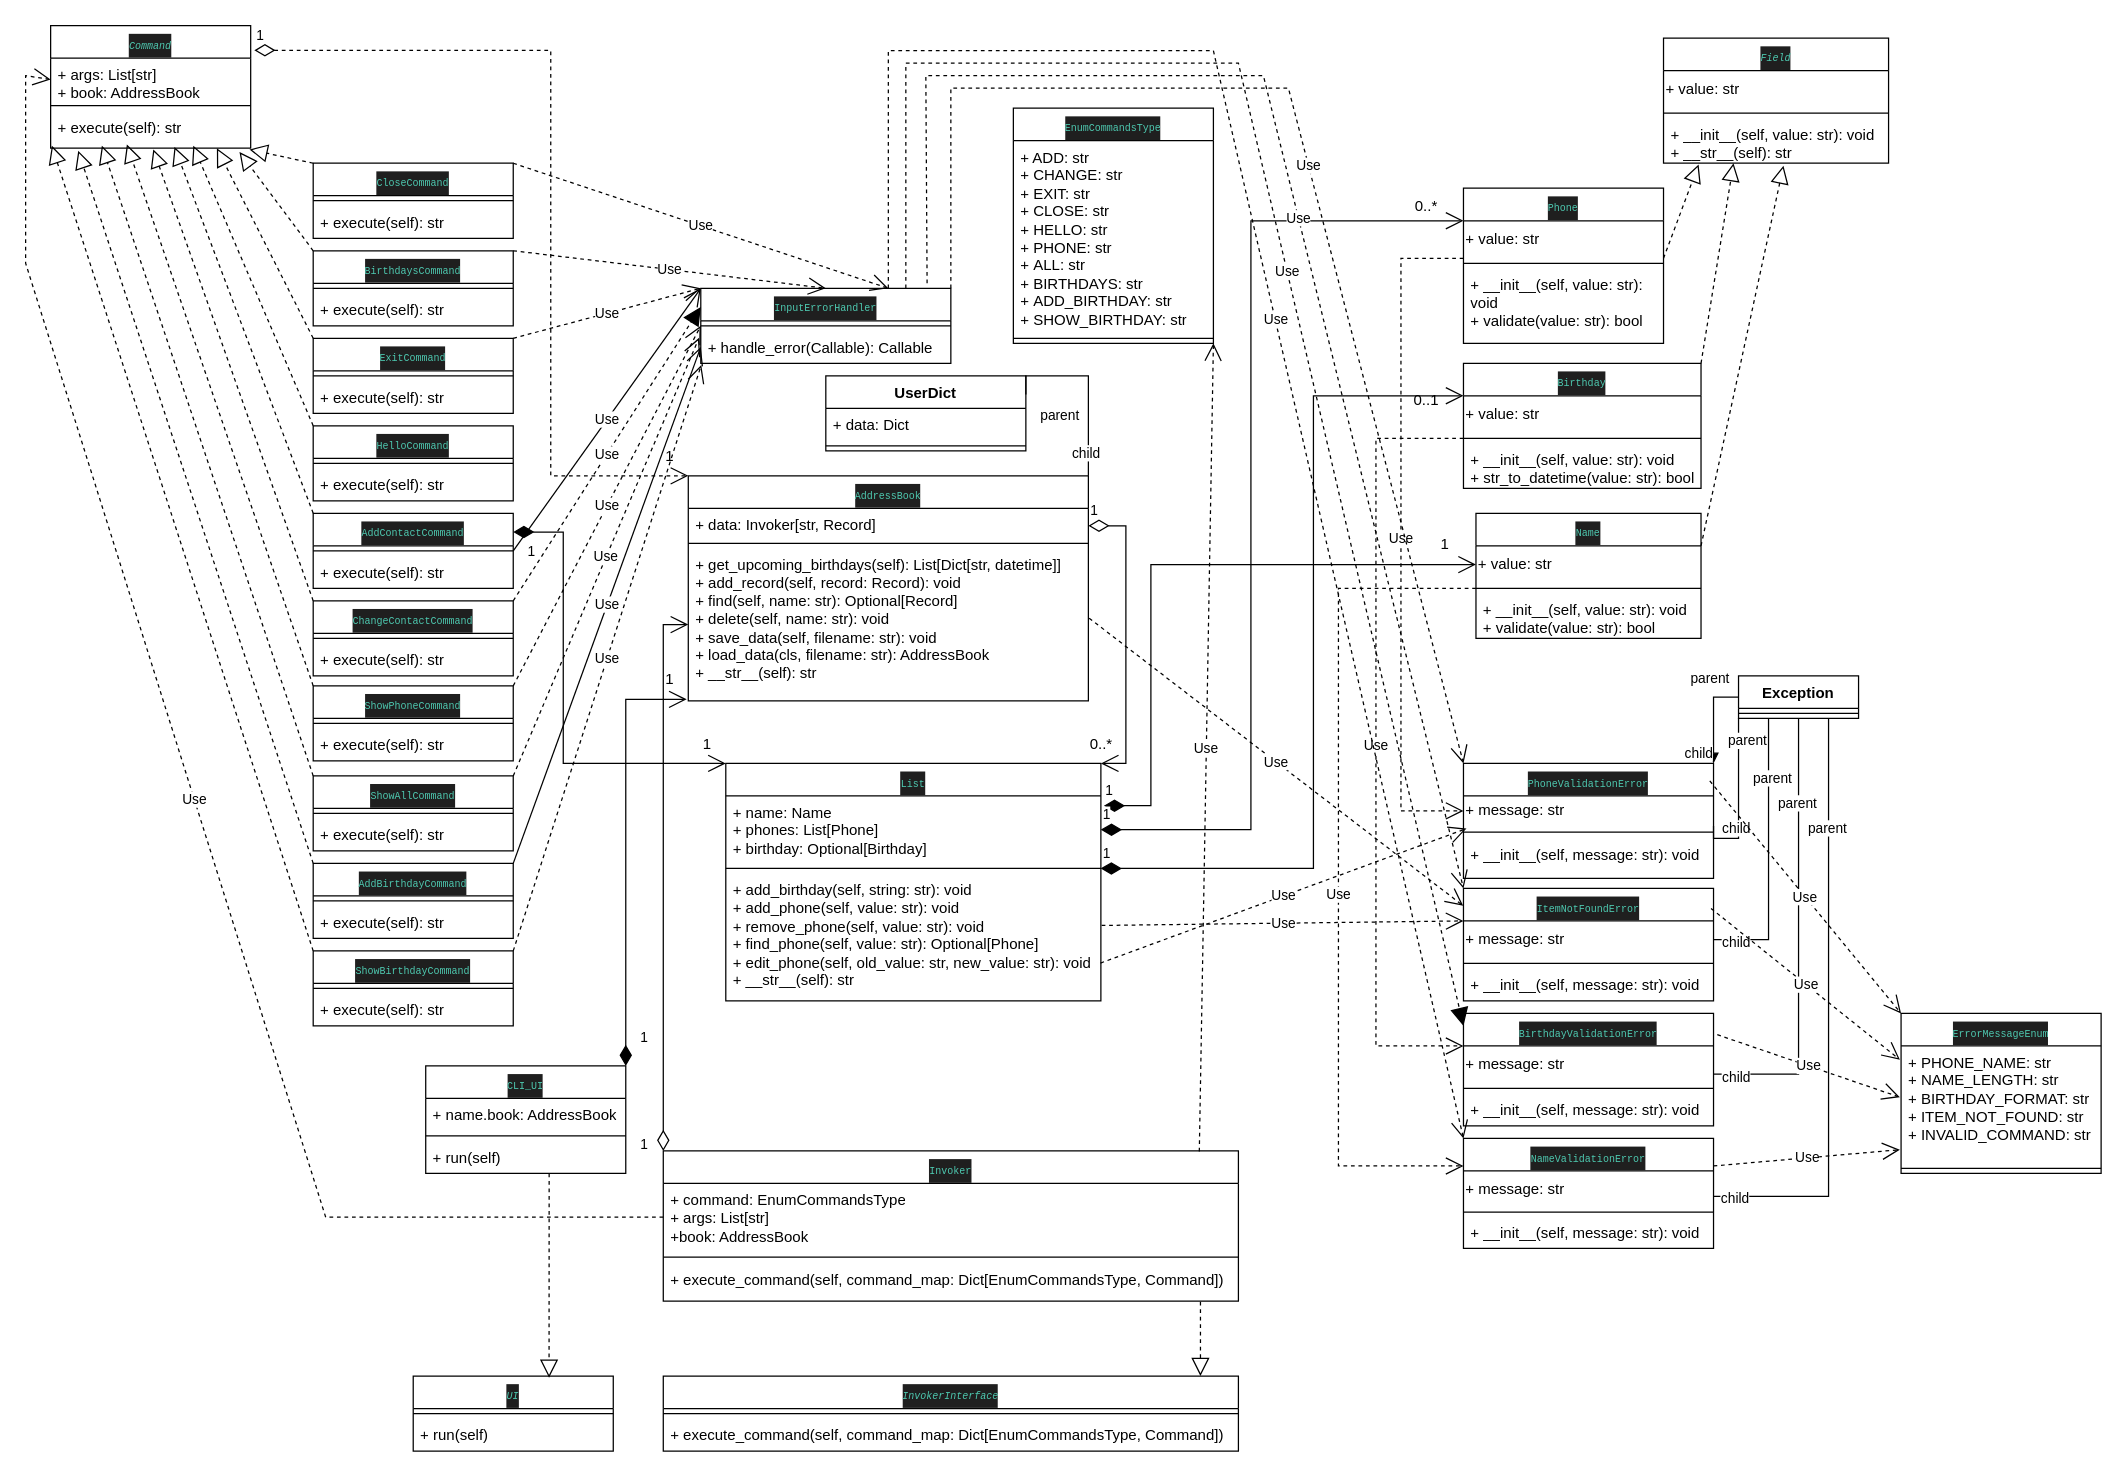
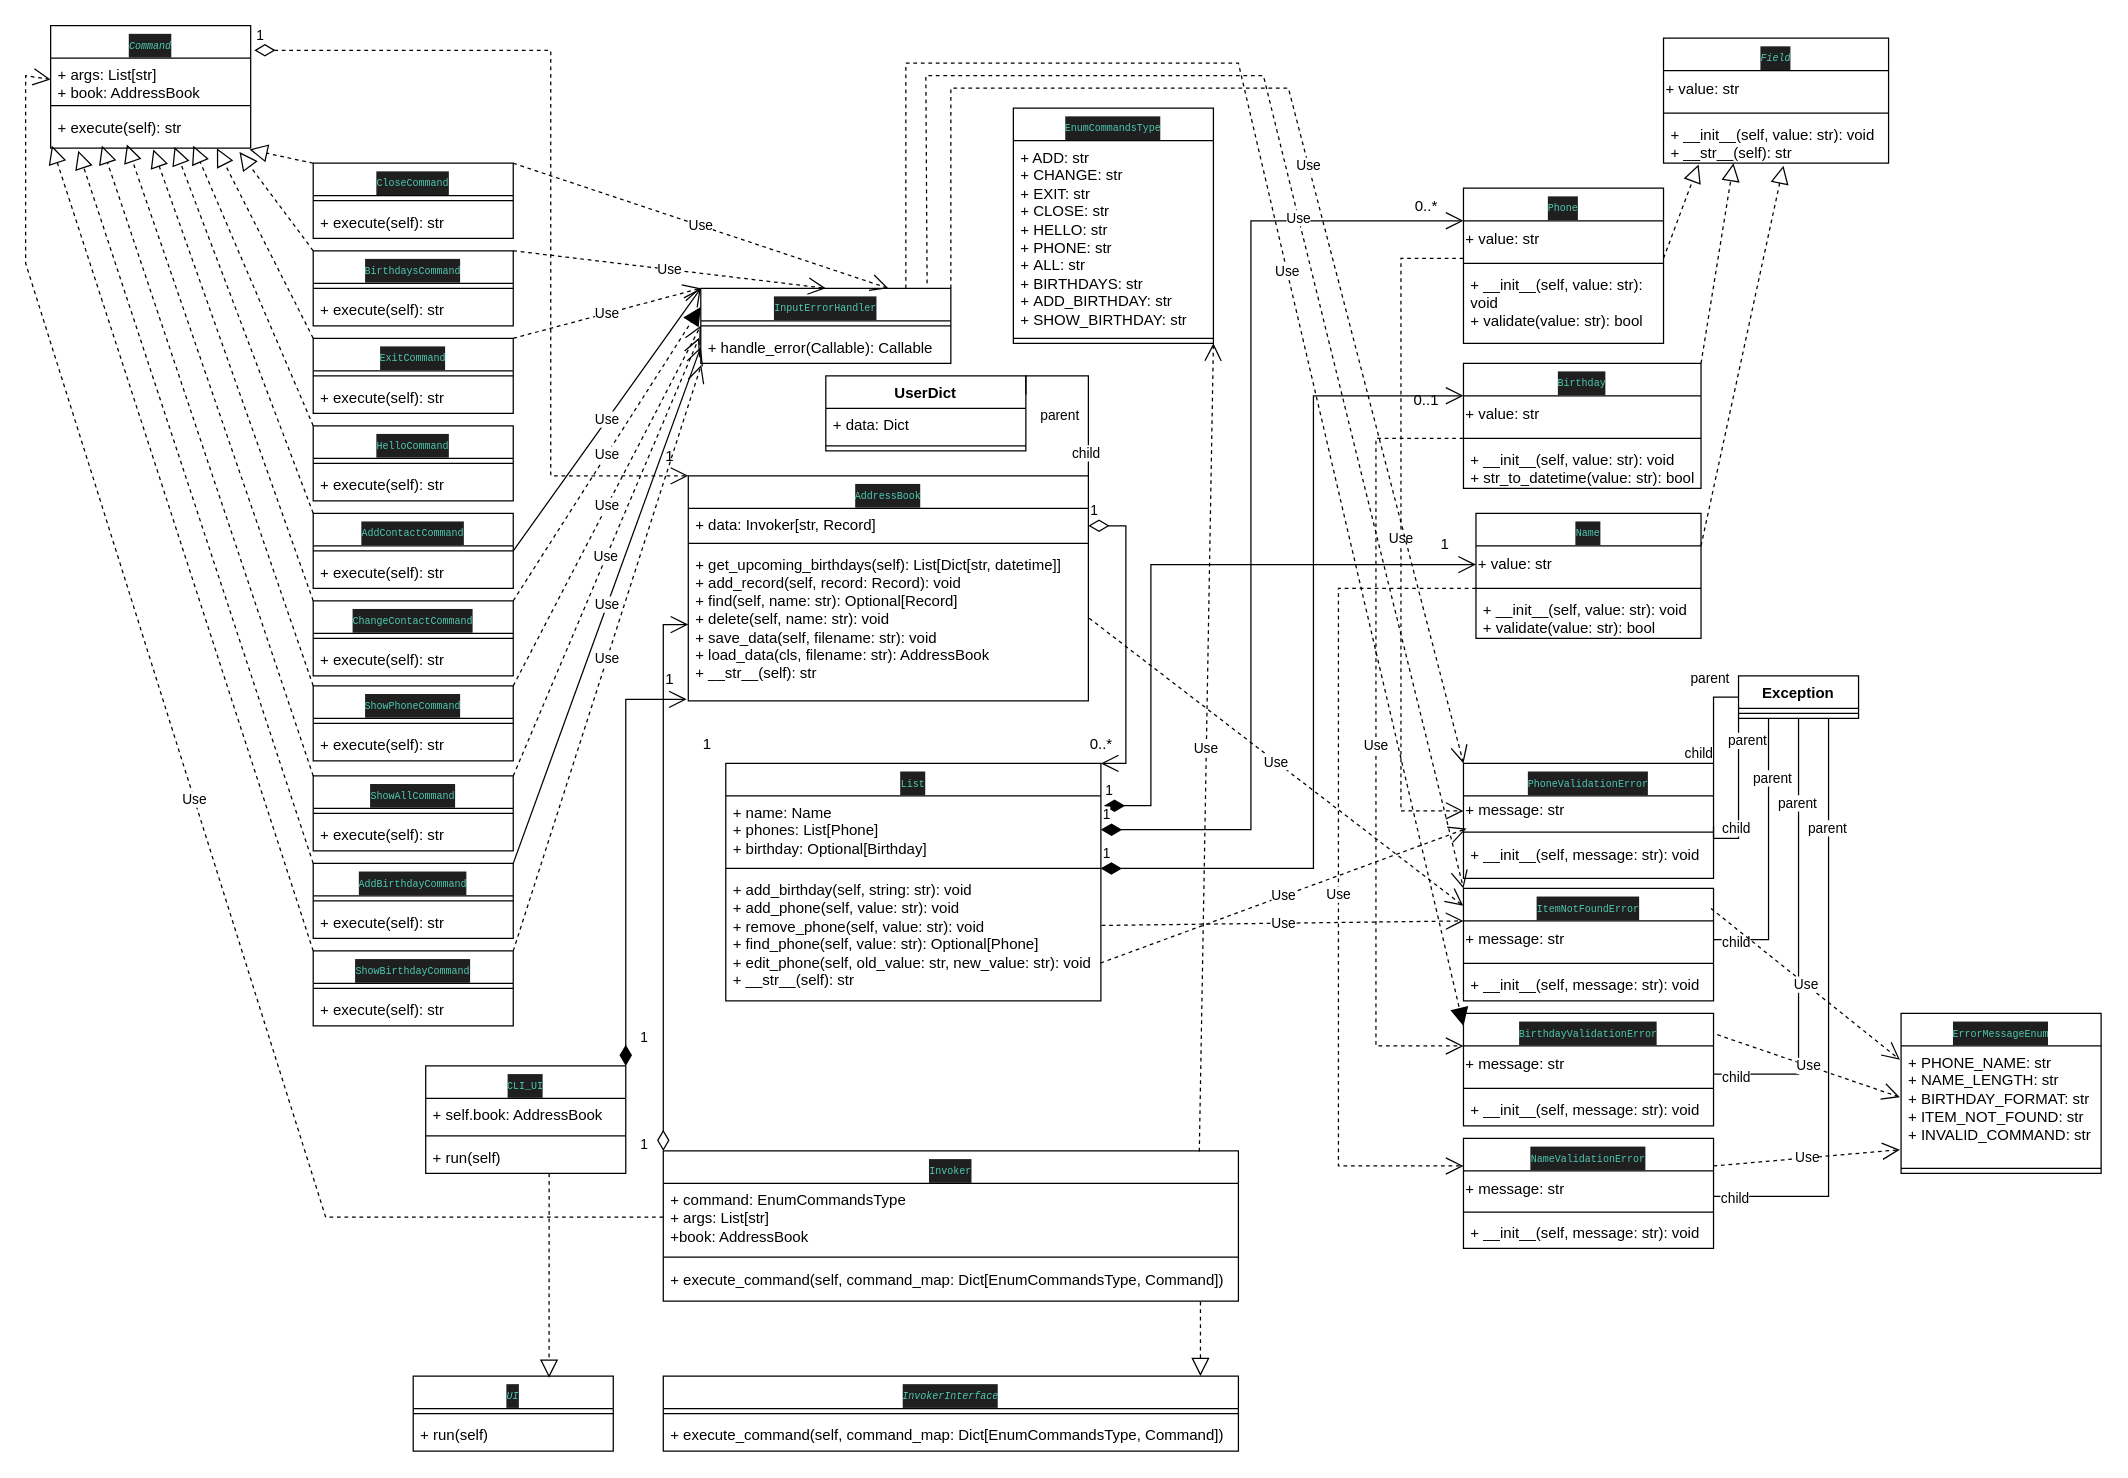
edge "InputErrorHandler" -> "NameValidationError": removed, label "Use"
edge "Exception" -> "PhoneValidationError": arrowhead block -> none
edge "AddContactCommand" -- "List": removed, label "1"
edge "PhoneValidationError" -> "ErrorMessageEnum": removed, label "Use"
node "+ name.book: AddressBook": label "+ name.book: AddressBook" -> "+ self.book: AddressBook"
